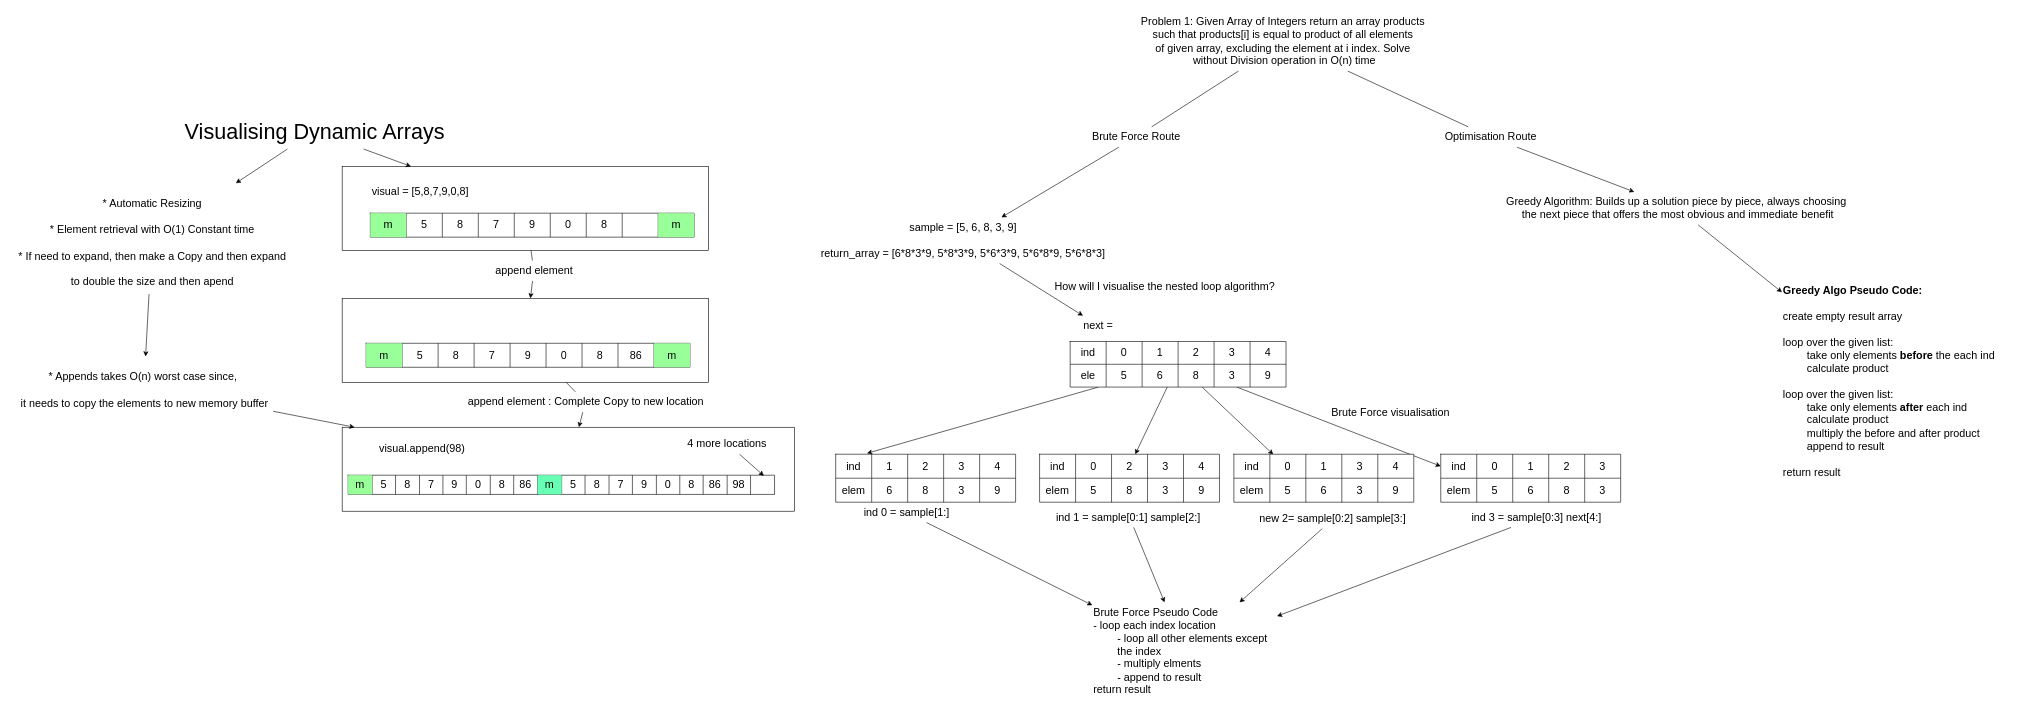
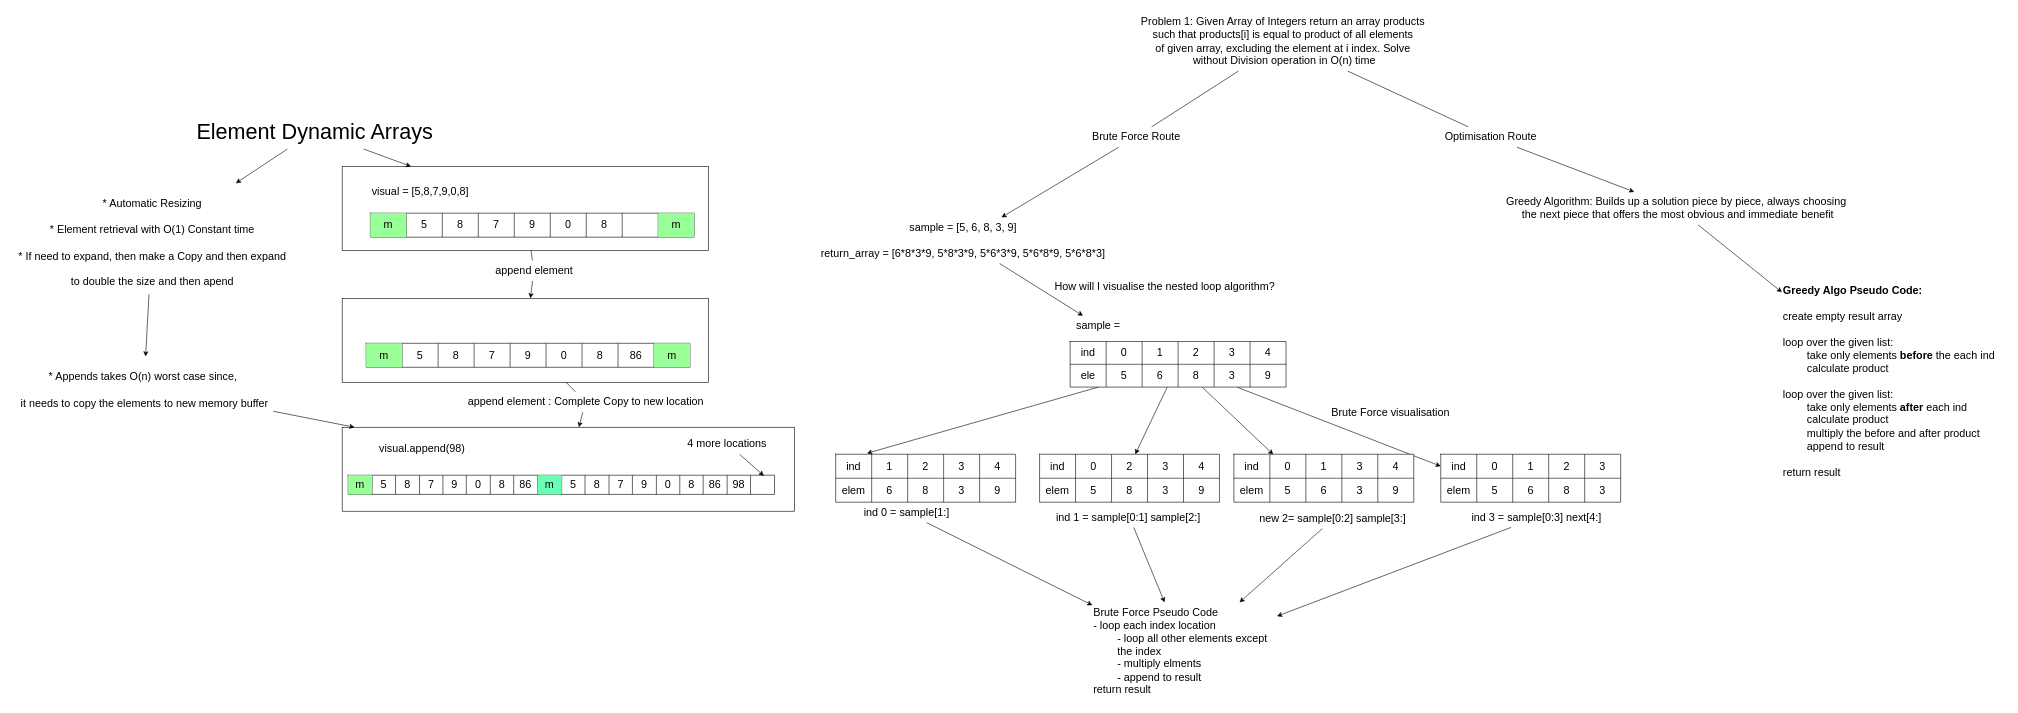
node "Visualising Dynamic Arrays": label "Visualising Dynamic Arrays" -> "Element Dynamic Arrays"
node "next =": label "next =" -> "sample ="
